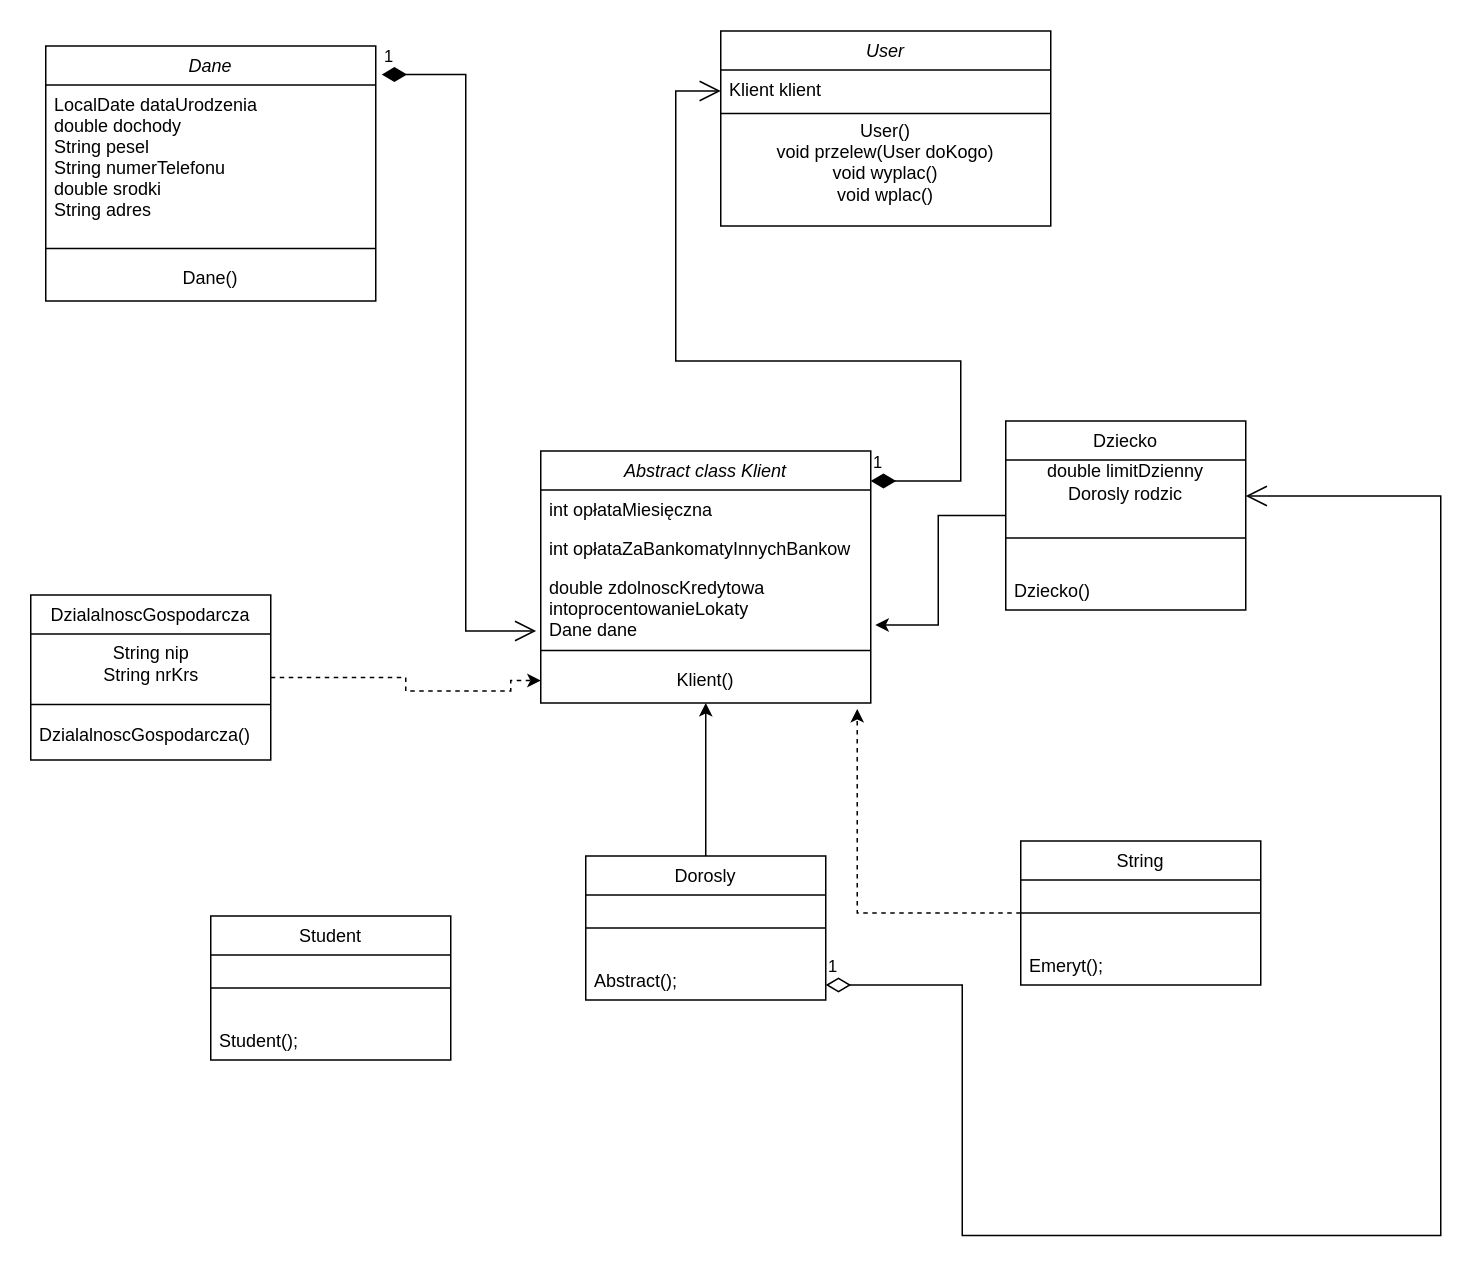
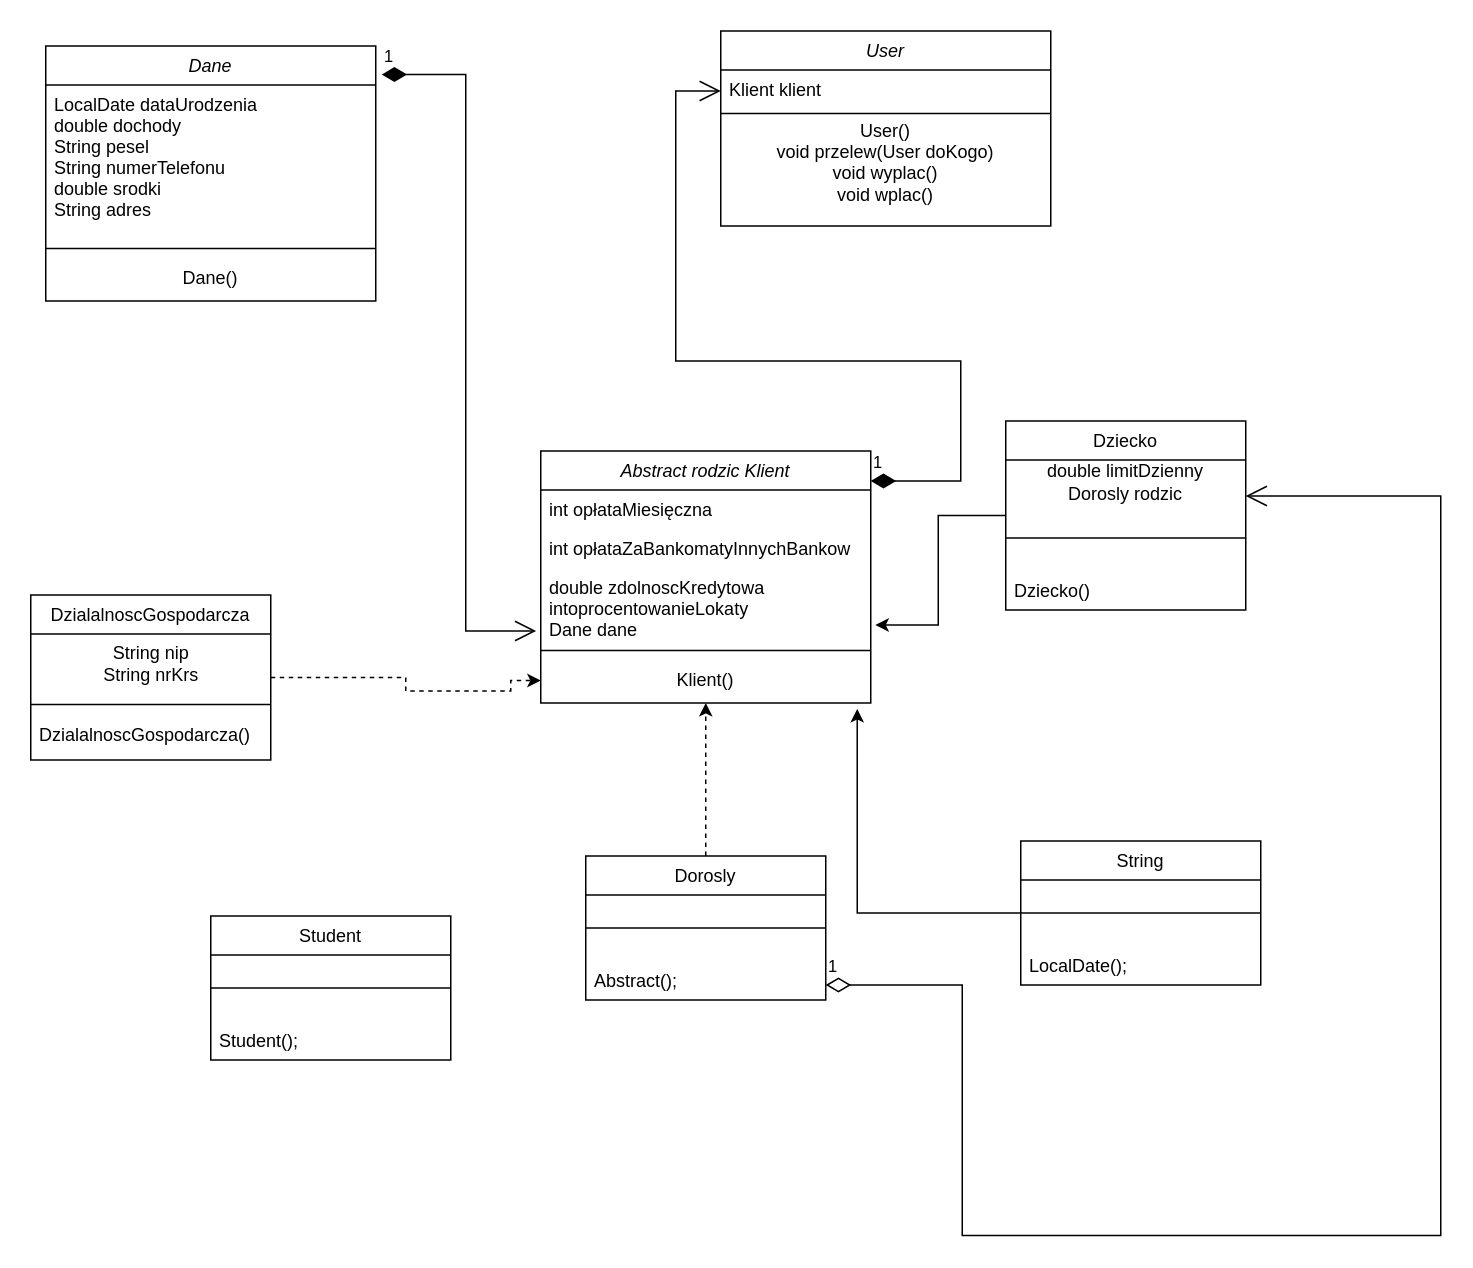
node "Abstract class Klient": label "Abstract class Klient" -> "Abstract rodzic Klient"
edge "Dorosly" -> "Klient()": style solid -> dashed
edge "String" -> "Klient()": style dashed -> solid
node "Emeryt();": label "Emeryt();" -> "LocalDate();"
